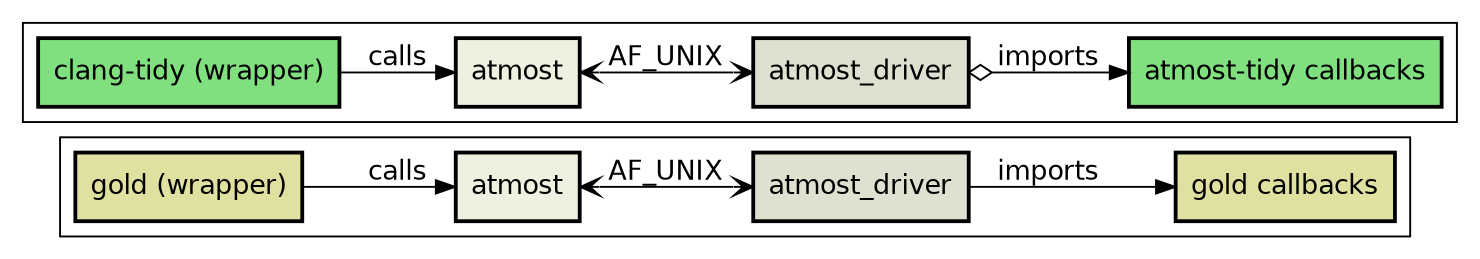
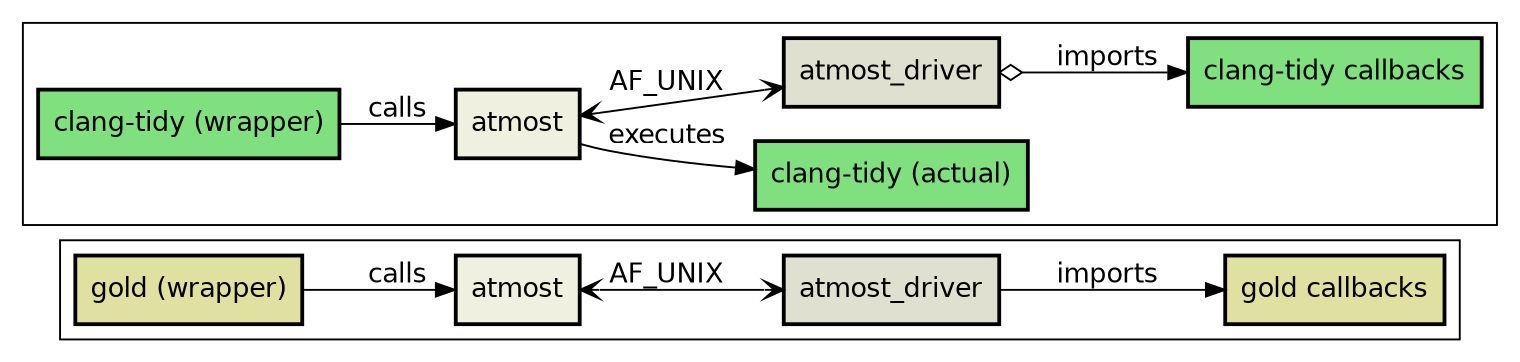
node "atmost-tidy callbacks": label "atmost-tidy callbacks" -> "clang-tidy callbacks"
node "clang-tidy (actual)": added
